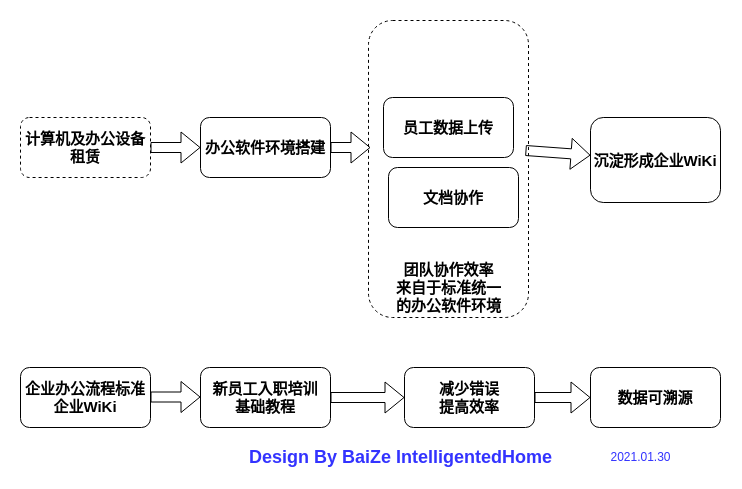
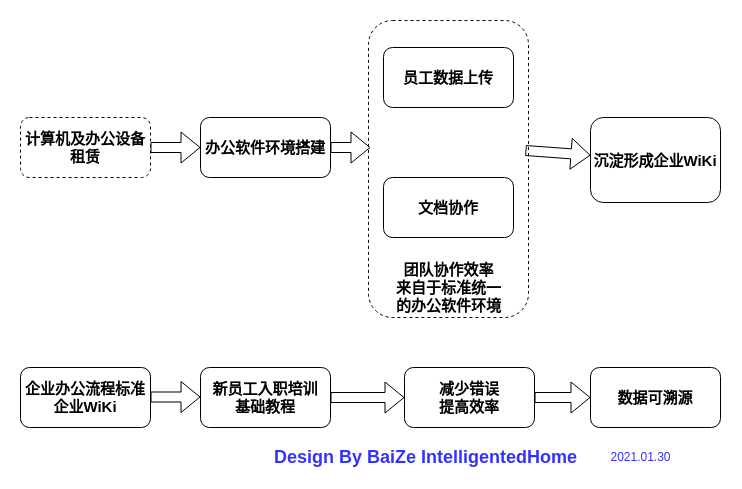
node "员工数据上传": moved (449, 128) -> (449, 78)
node "文档协作": moved (454, 198) -> (449, 208)
node "Design By BaiZe IntelligentedHome": moved (401, 458) -> (426, 458)
